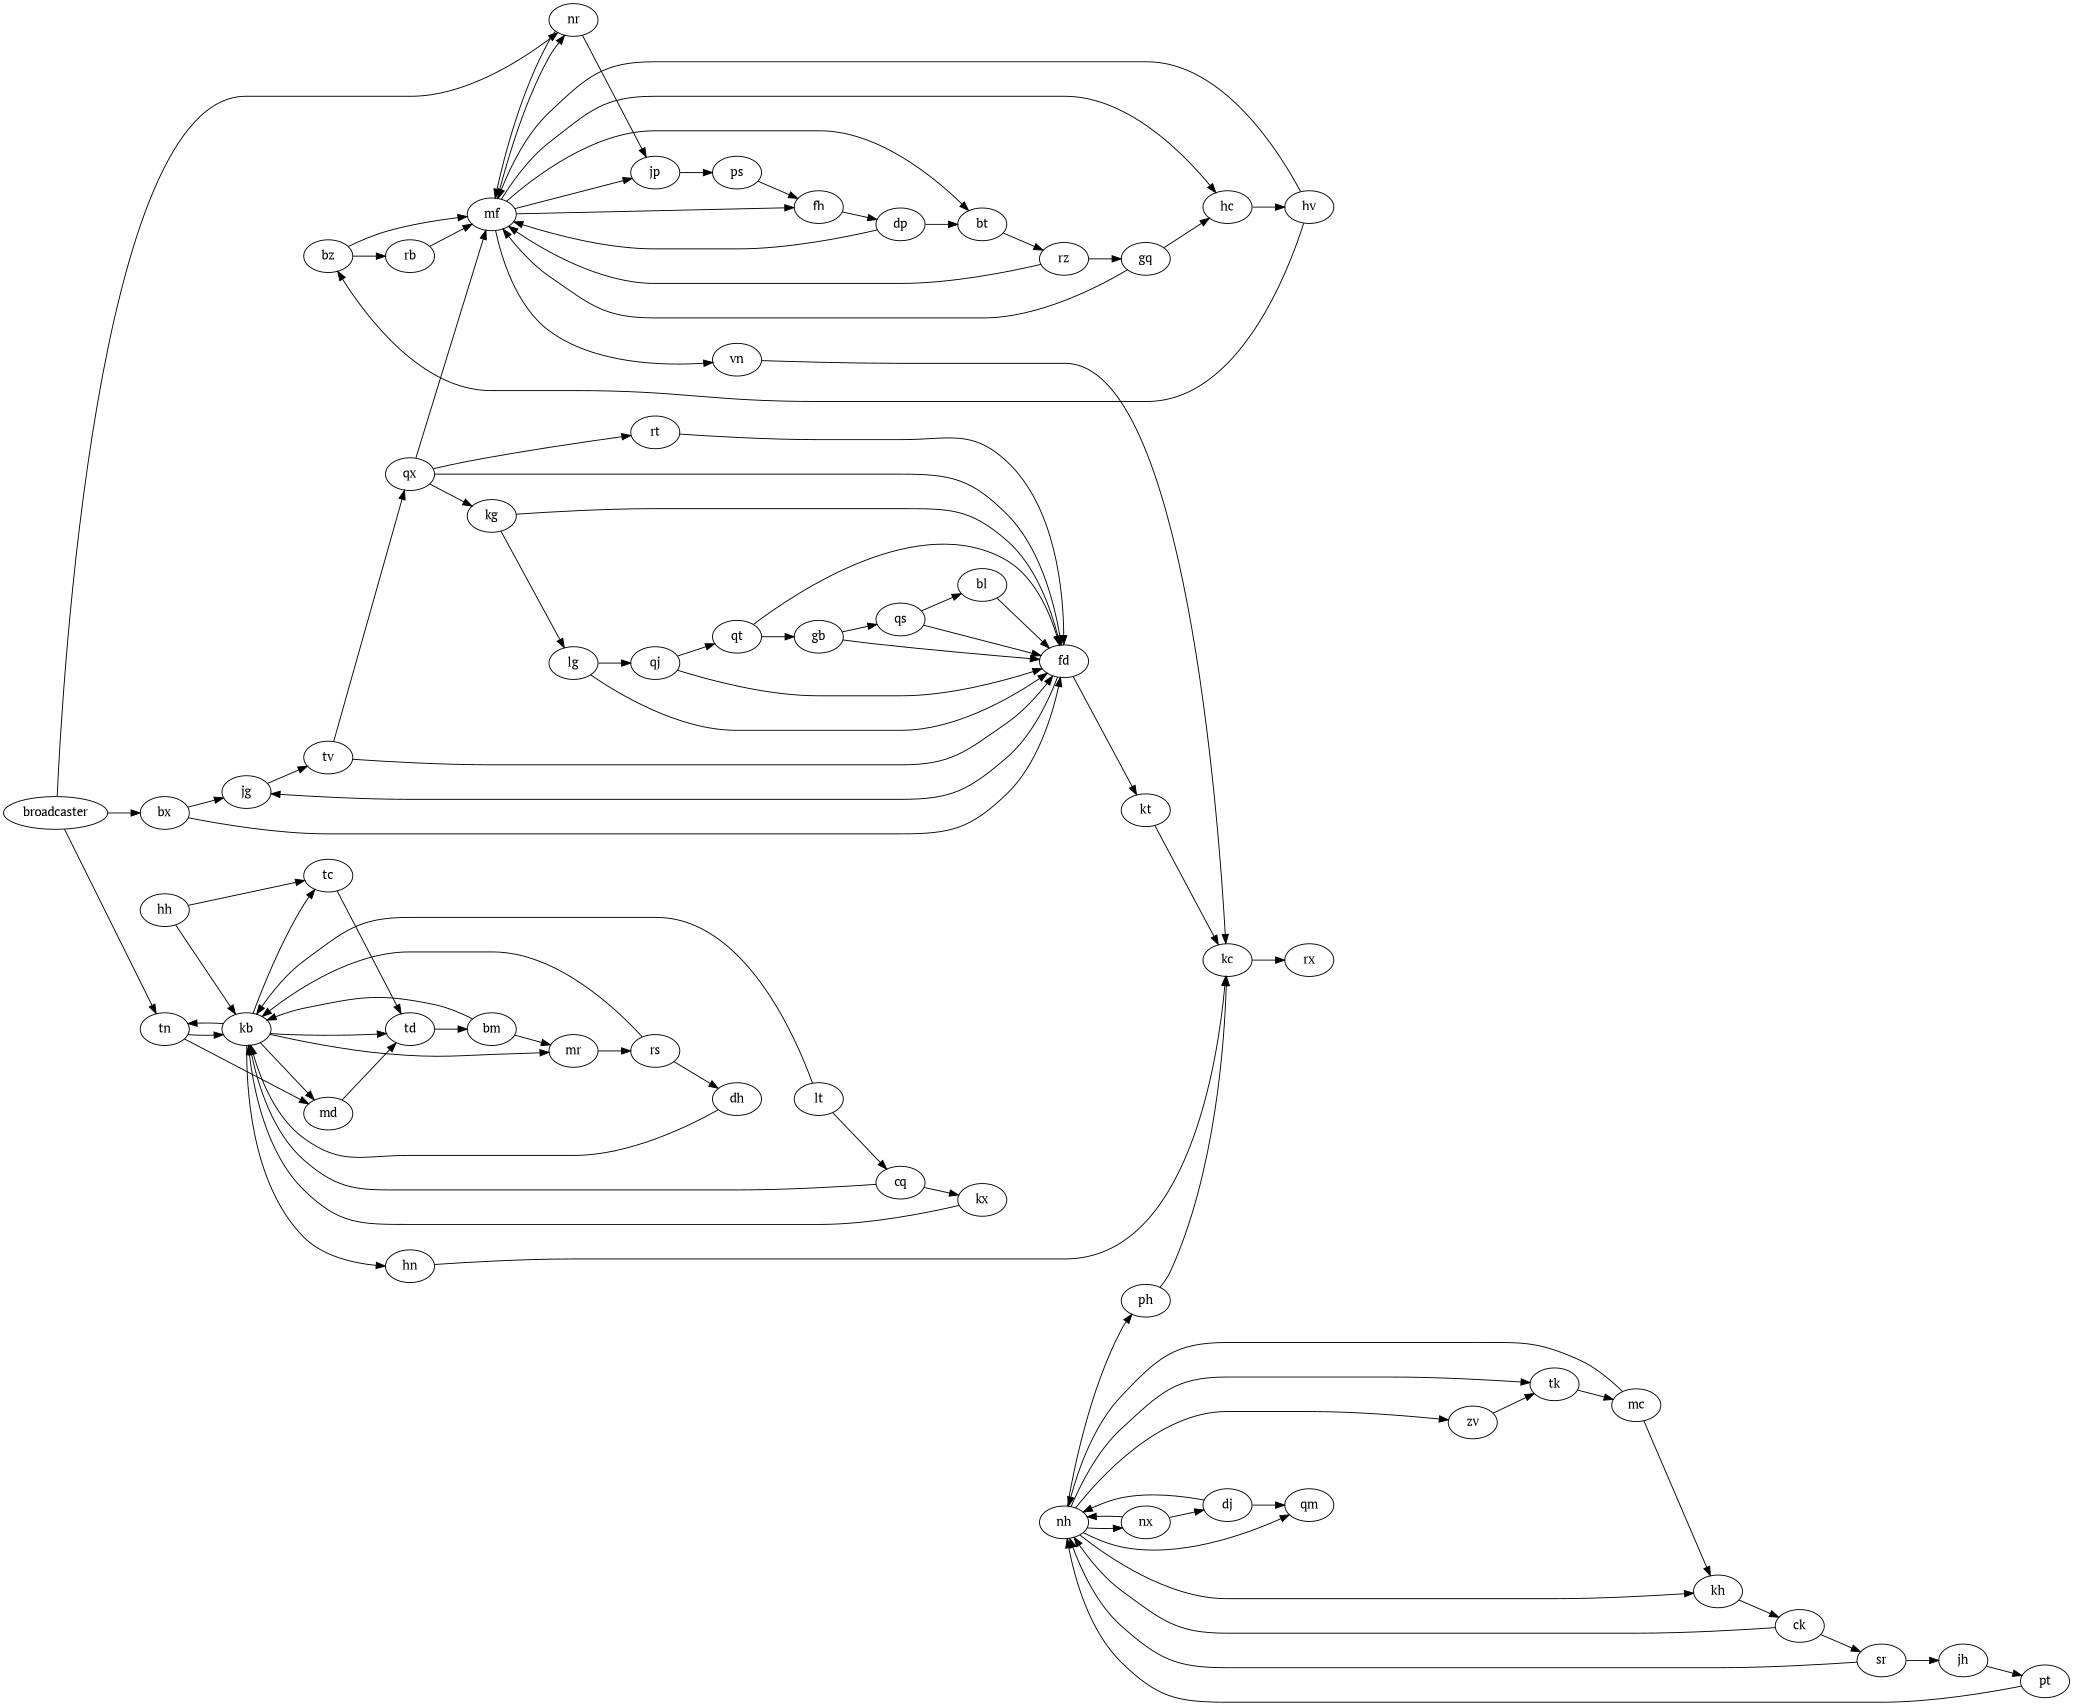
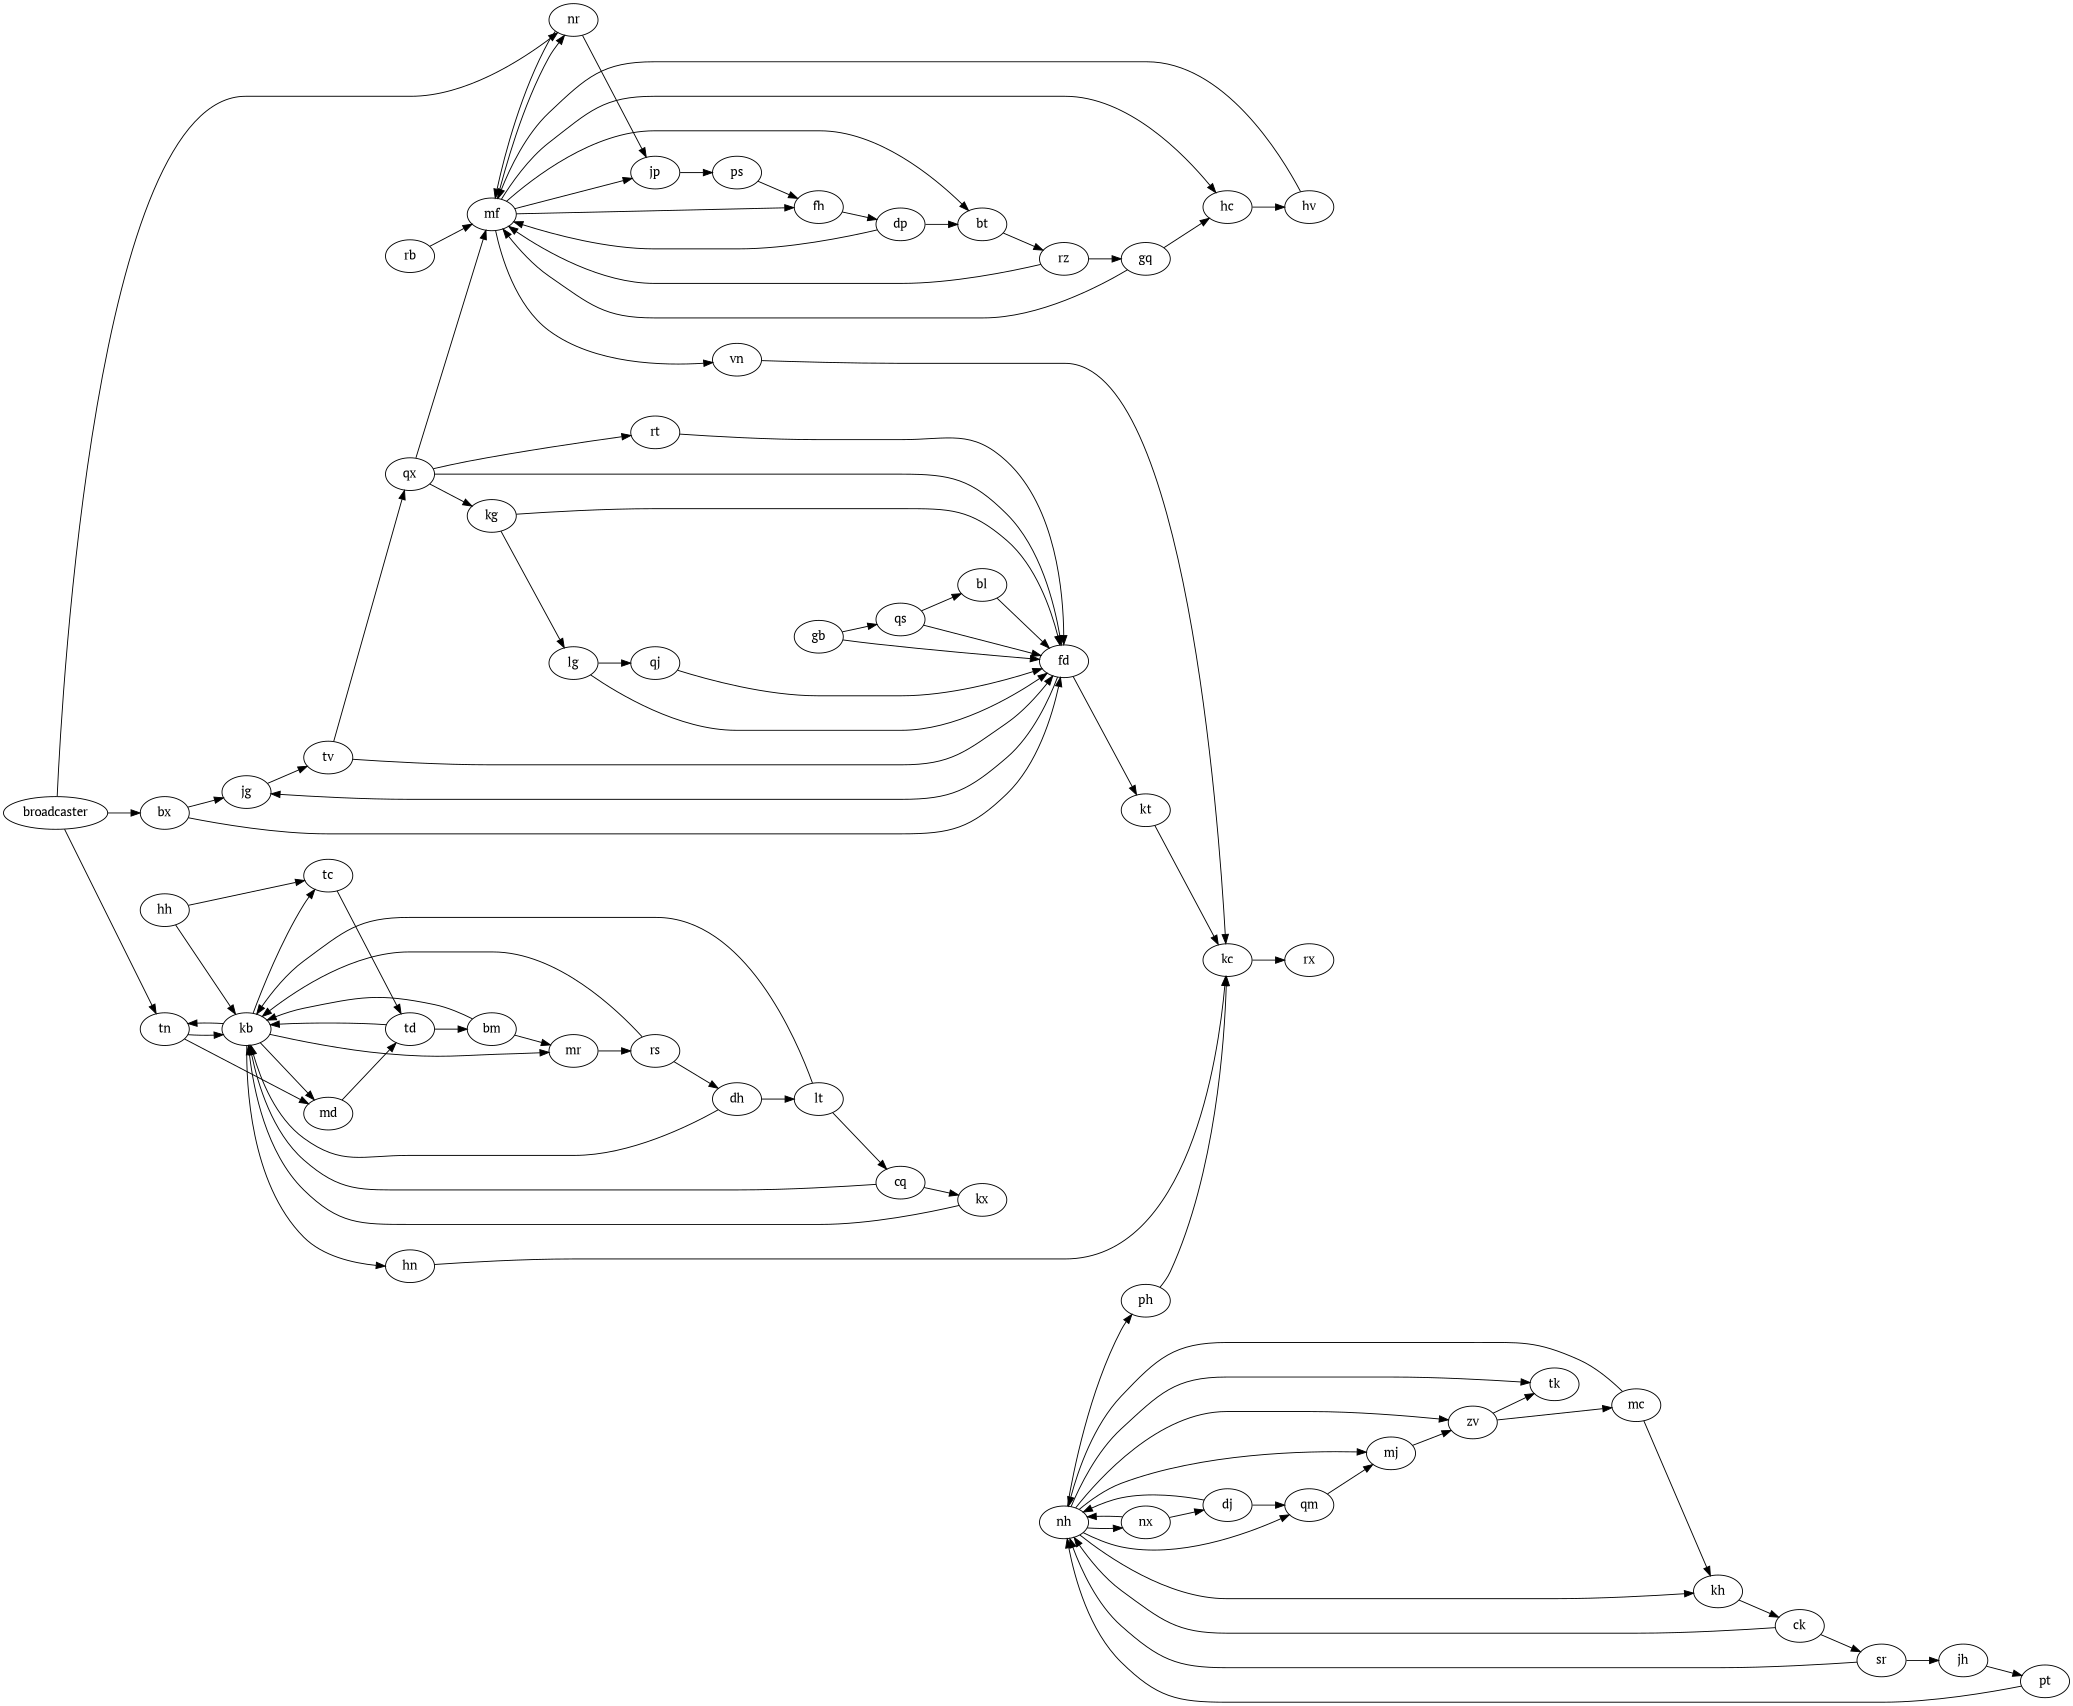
node "bz": removed
node "qt": removed
edge "kb" -> "td": reversed
edge "dh" -> "lt": added
edge "tk" -> "mc": now "zv" -> "mc"
node "mj": added
